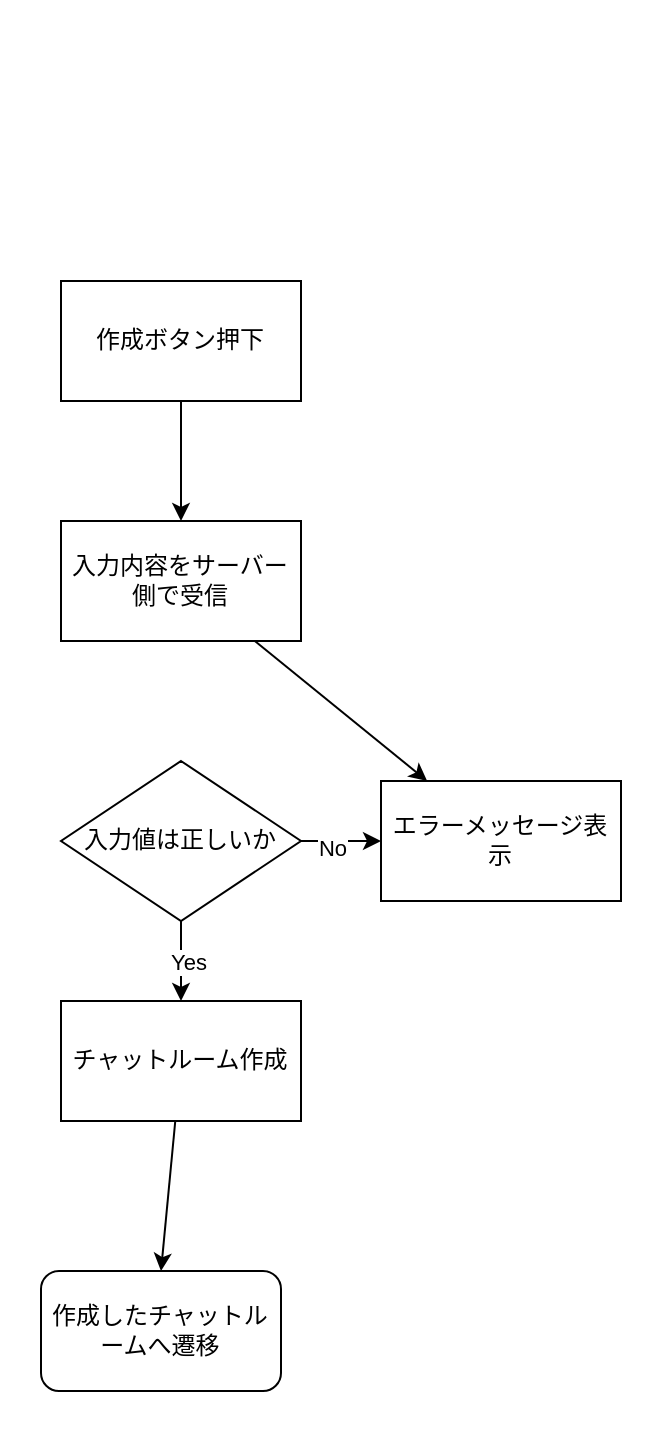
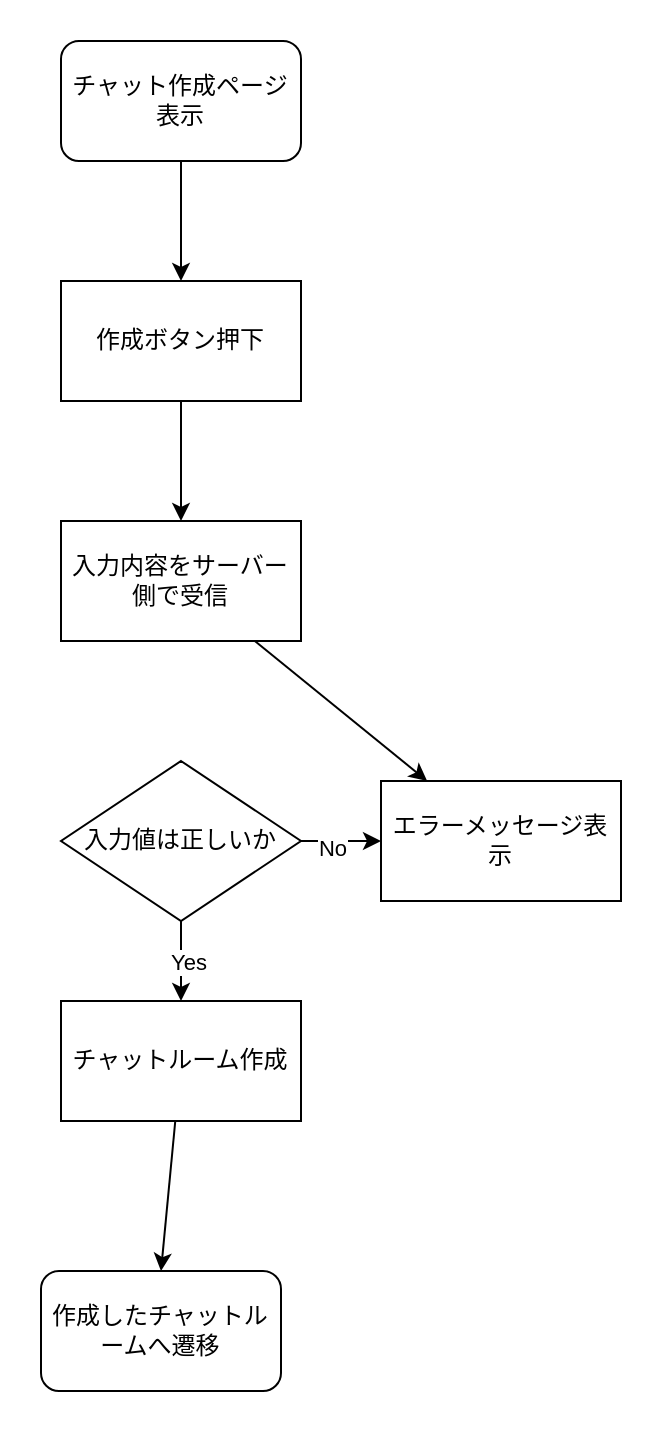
node "チャット作成ページ表示": added
edge "チャット作成ページ表示" -> "作成ボタン押下": added
